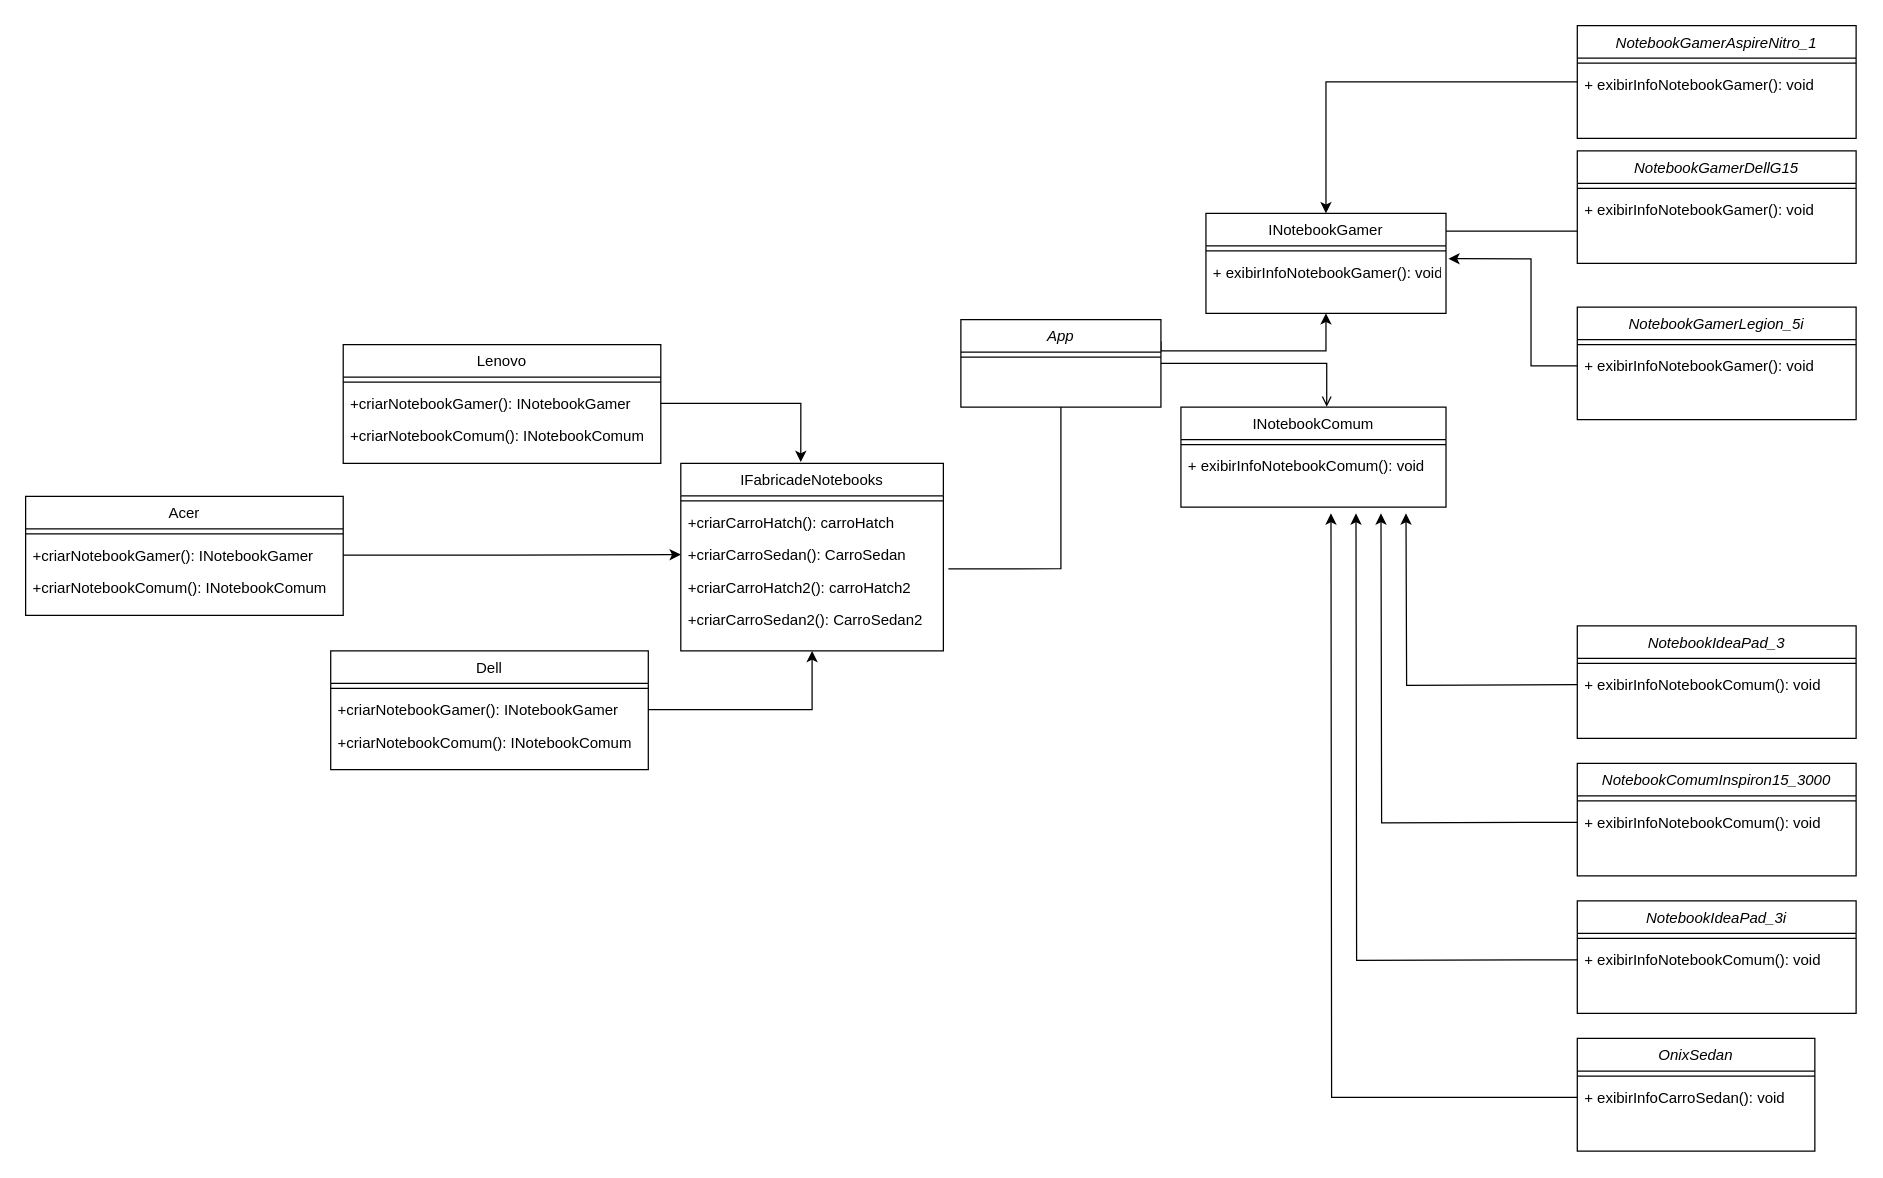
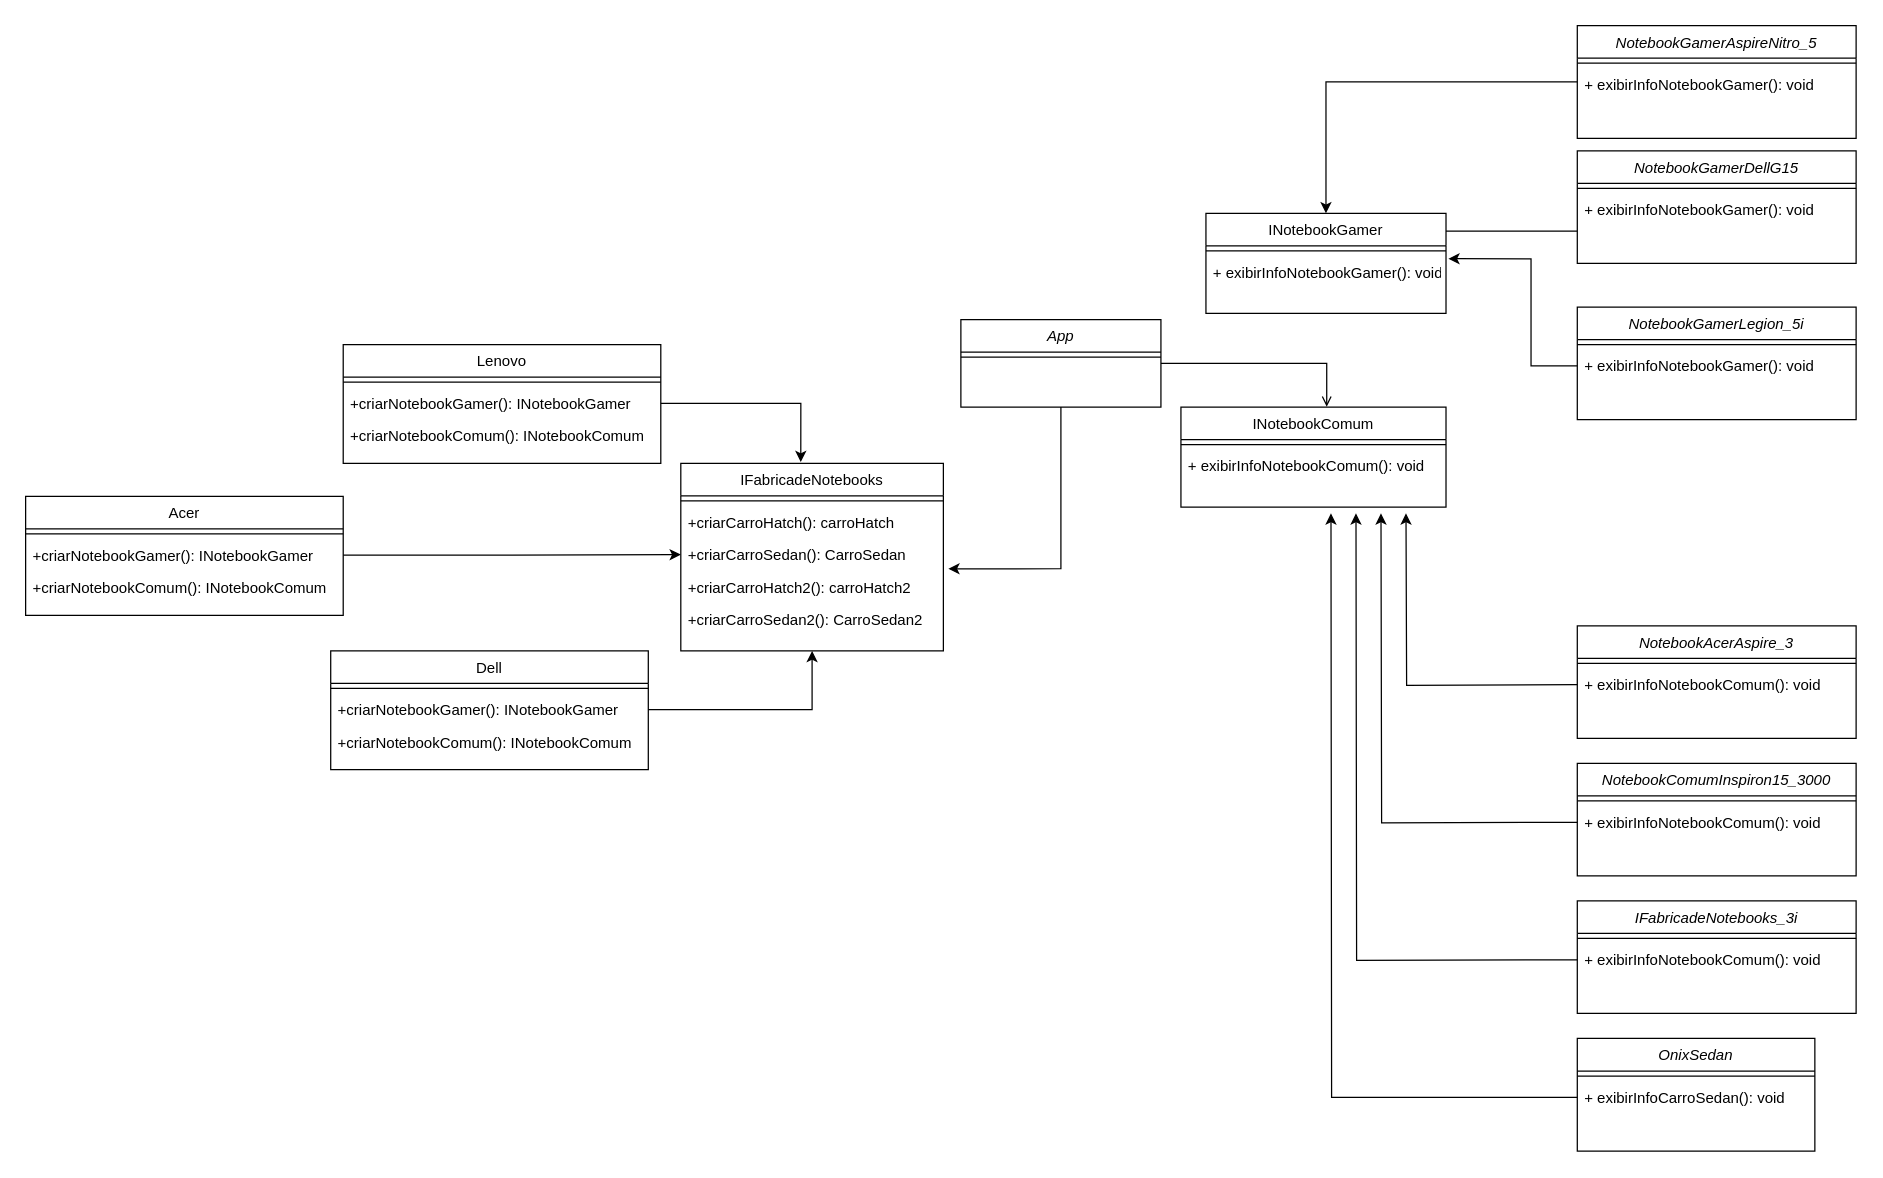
node "NotebookGamerAspireNitro_1": label "NotebookGamerAspireNitro_1" -> "NotebookGamerAspireNitro_5"
edge "App" -> "INotebookGamer": removed
edge "App" -- "+criarCarroHatch2(): carroHatch2": arrowhead none -> classic
node "NotebookIdeaPad_3": label "NotebookIdeaPad_3" -> "NotebookAcerAspire_3"
node "NotebookIdeaPad_3i": label "NotebookIdeaPad_3i" -> "IFabricadeNotebooks_3i"
